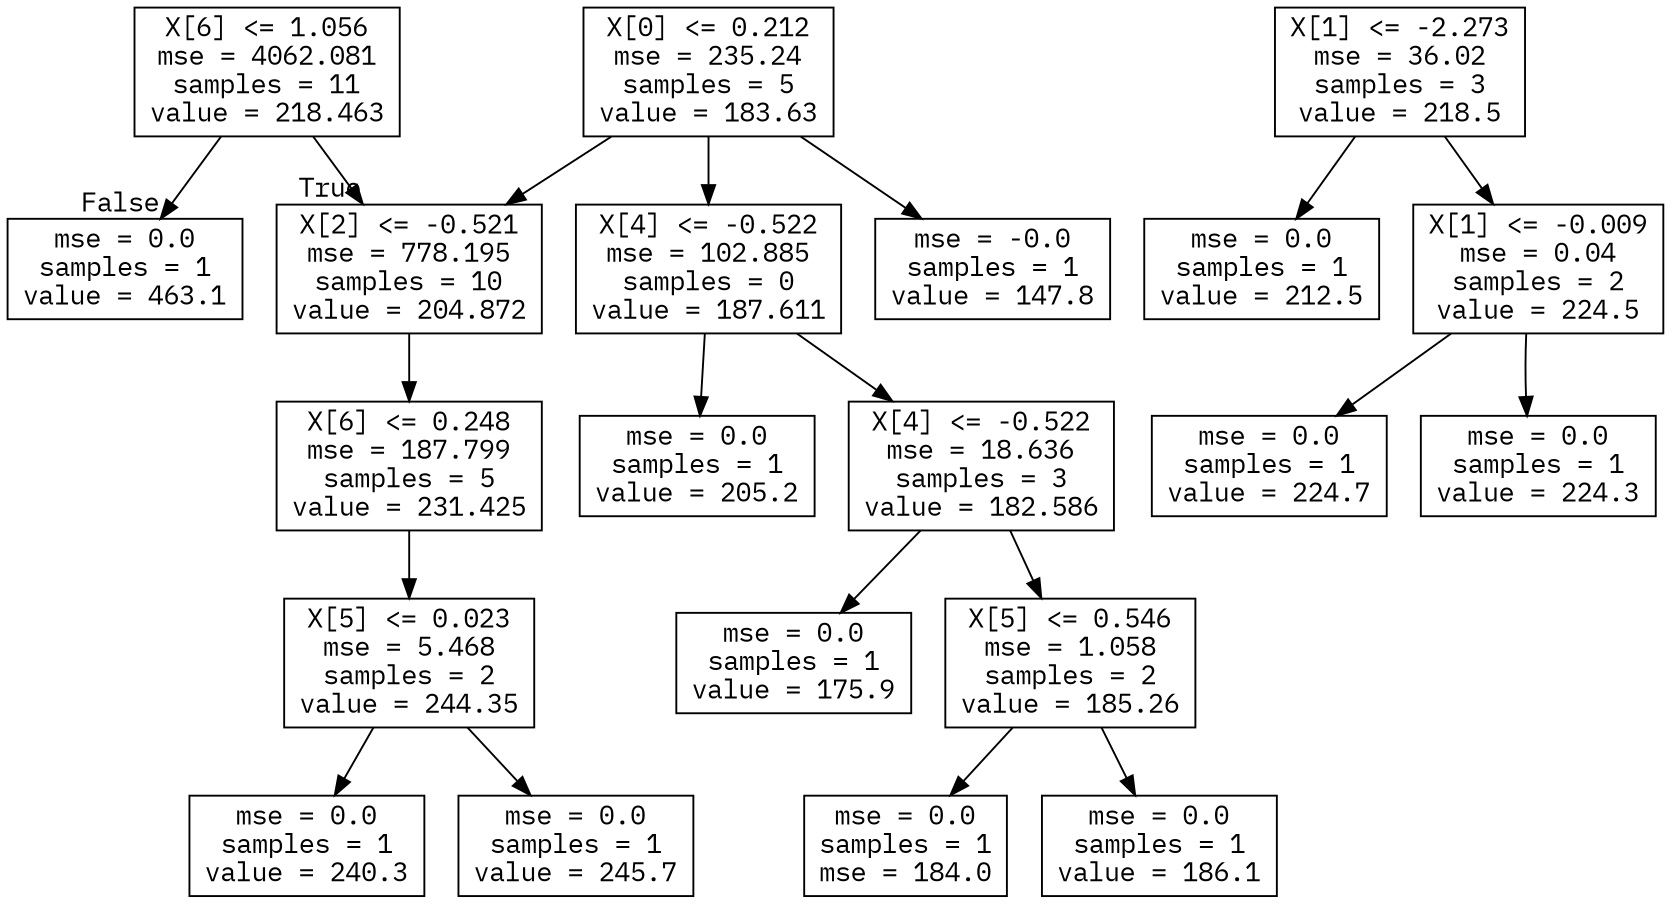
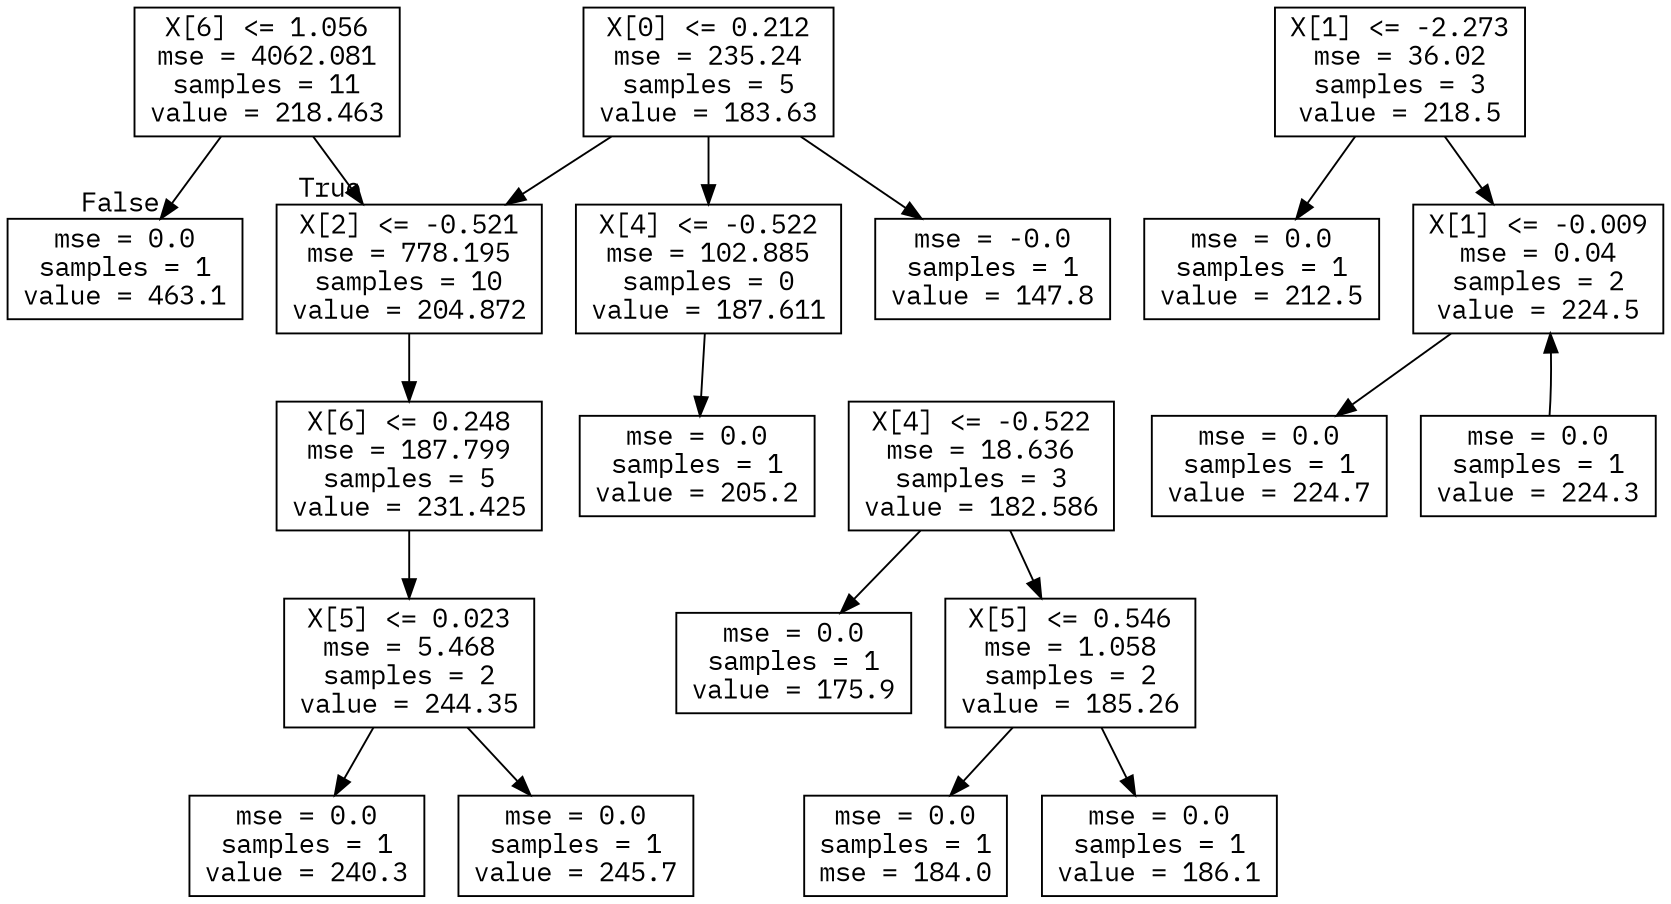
edge "X[4] <= -0.522 mse = 102.885 samples = 0 value = 187.611" -> "X[4] <= -0.522 mse = 18.636 samples = 3 value = 182.586": removed
edge "X[1] <= -0.009 mse = 0.04 samples = 2 value = 224.5" -> "mse = 0.0 samples = 1 value = 224.3": reversed
